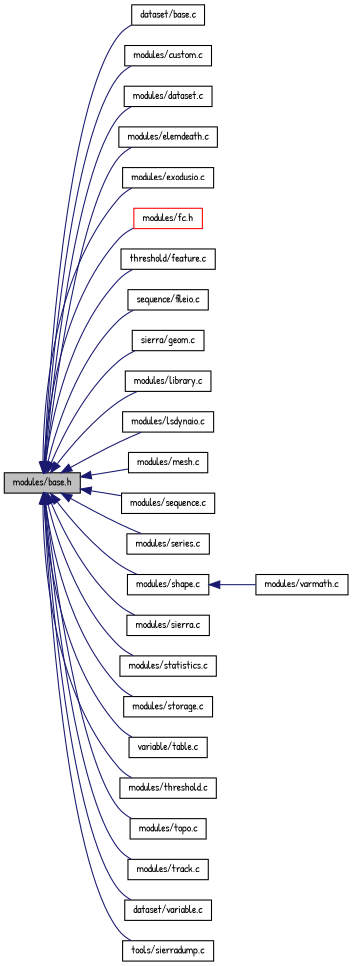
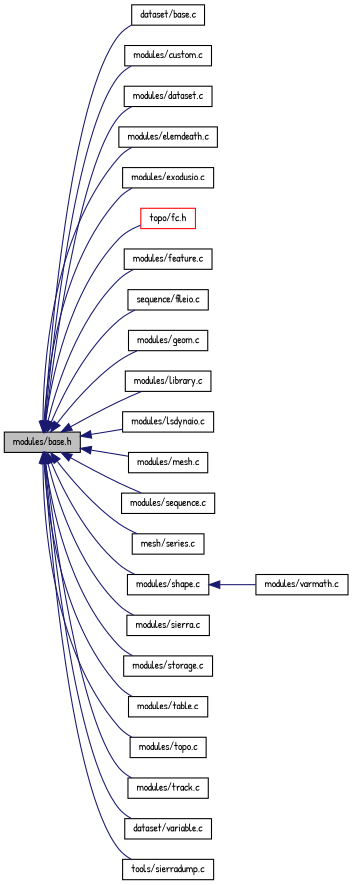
node "modules/fc.h": label "modules/fc.h" -> "topo/fc.h"
node "threshold/feature.c": label "threshold/feature.c" -> "modules/feature.c"
node "sierra/geom.c": label "sierra/geom.c" -> "modules/geom.c"
node "modules/series.c": label "modules/series.c" -> "mesh/series.c"
node "modules/statistics.c": removed
node "variable/table.c": label "variable/table.c" -> "modules/table.c"
node "modules/threshold.c": removed
